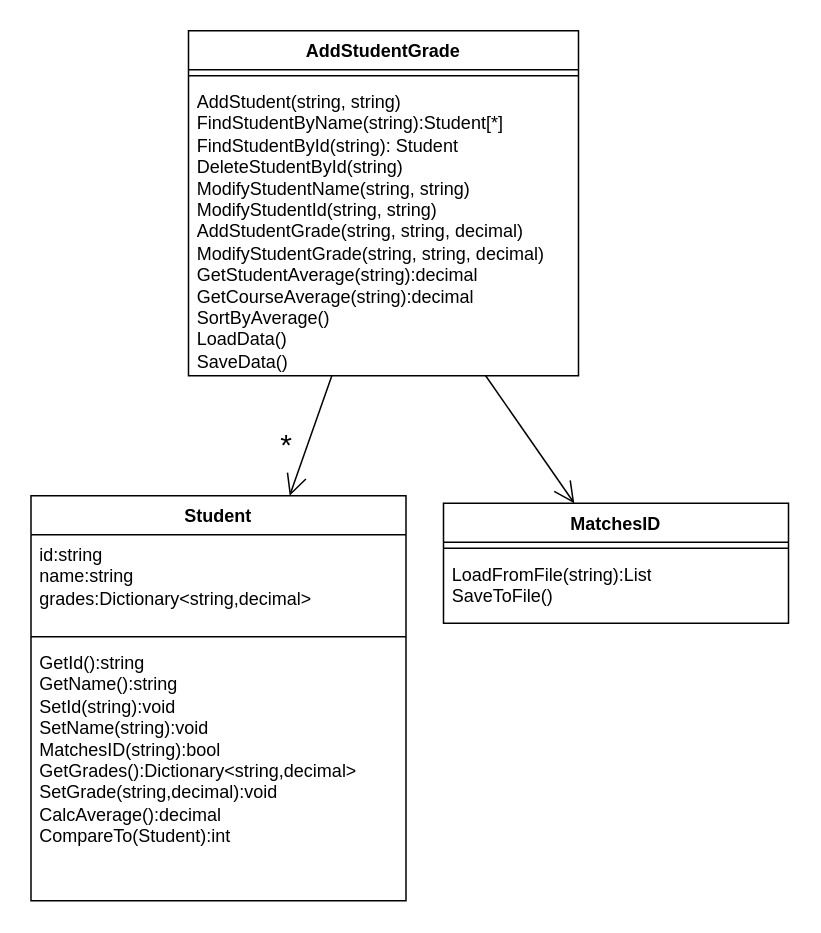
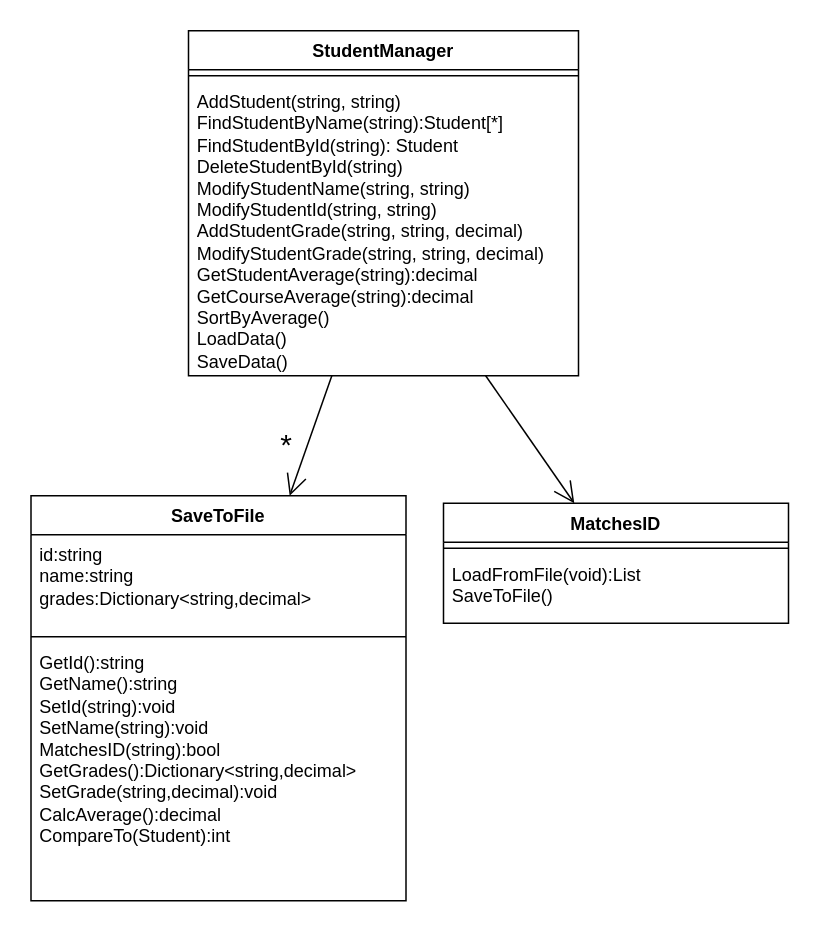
node "AddStudentGrade": label "AddStudentGrade" -> "StudentManager"
node "Student": label "Student" -> "SaveToFile"
node "LoadFromFile(string):List SaveToFile()": label "LoadFromFile(string):List SaveToFile()" -> "LoadFromFile(void):List SaveToFile()"
